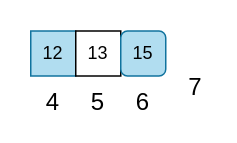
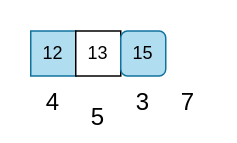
node "7": moved (196, 86) -> (188, 101)
node "5": moved (98, 101) -> (98, 116)
node "6": label "6" -> "3"
